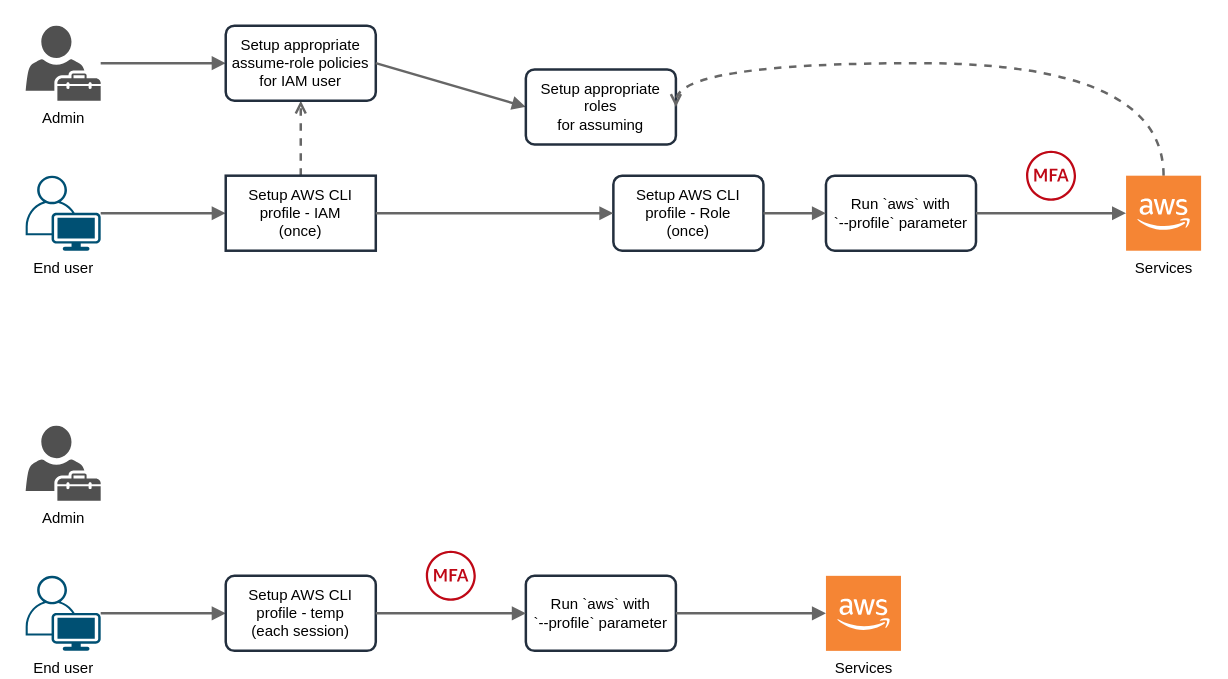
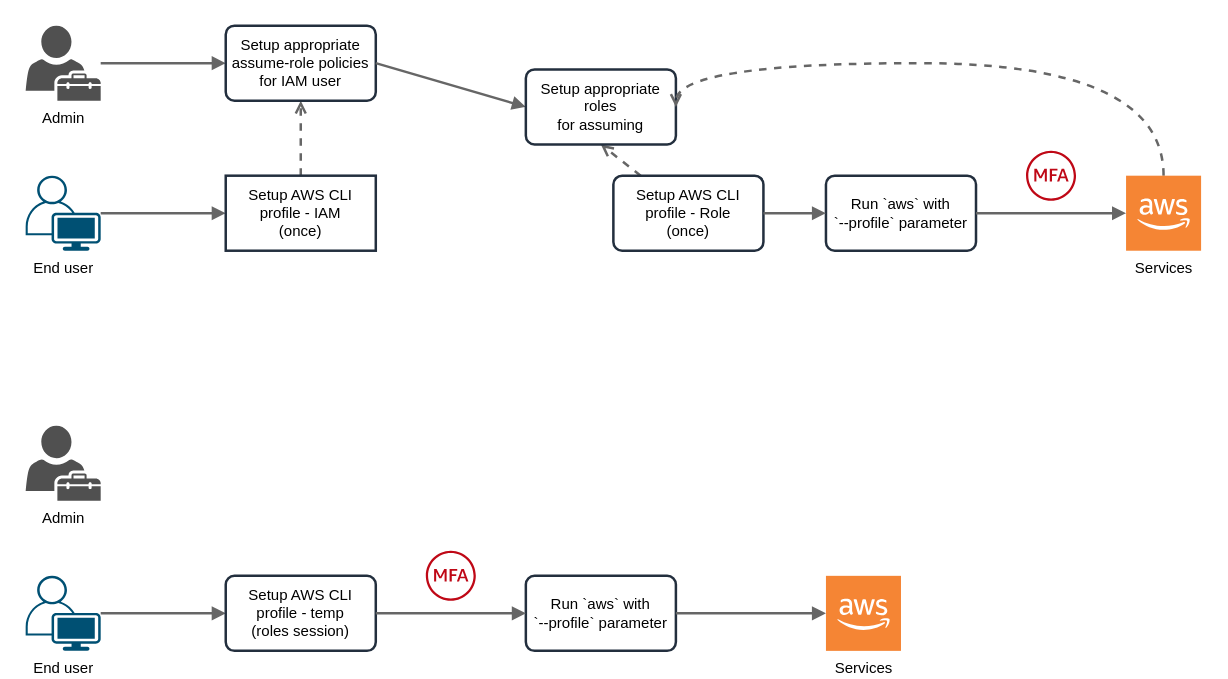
edge "Setup AWS CLI profile - Role (once)" -> "Setup appropriate roles for assuming": added
edge "Setup AWS CLI profile - IAM (once)" -> "Setup AWS CLI profile - Role (once)": removed
node "Setup AWS CLI profile - temp (each session)": label "Setup AWS CLI profile - temp (each session)" -> "Setup AWS CLI profile - temp (roles session)"
